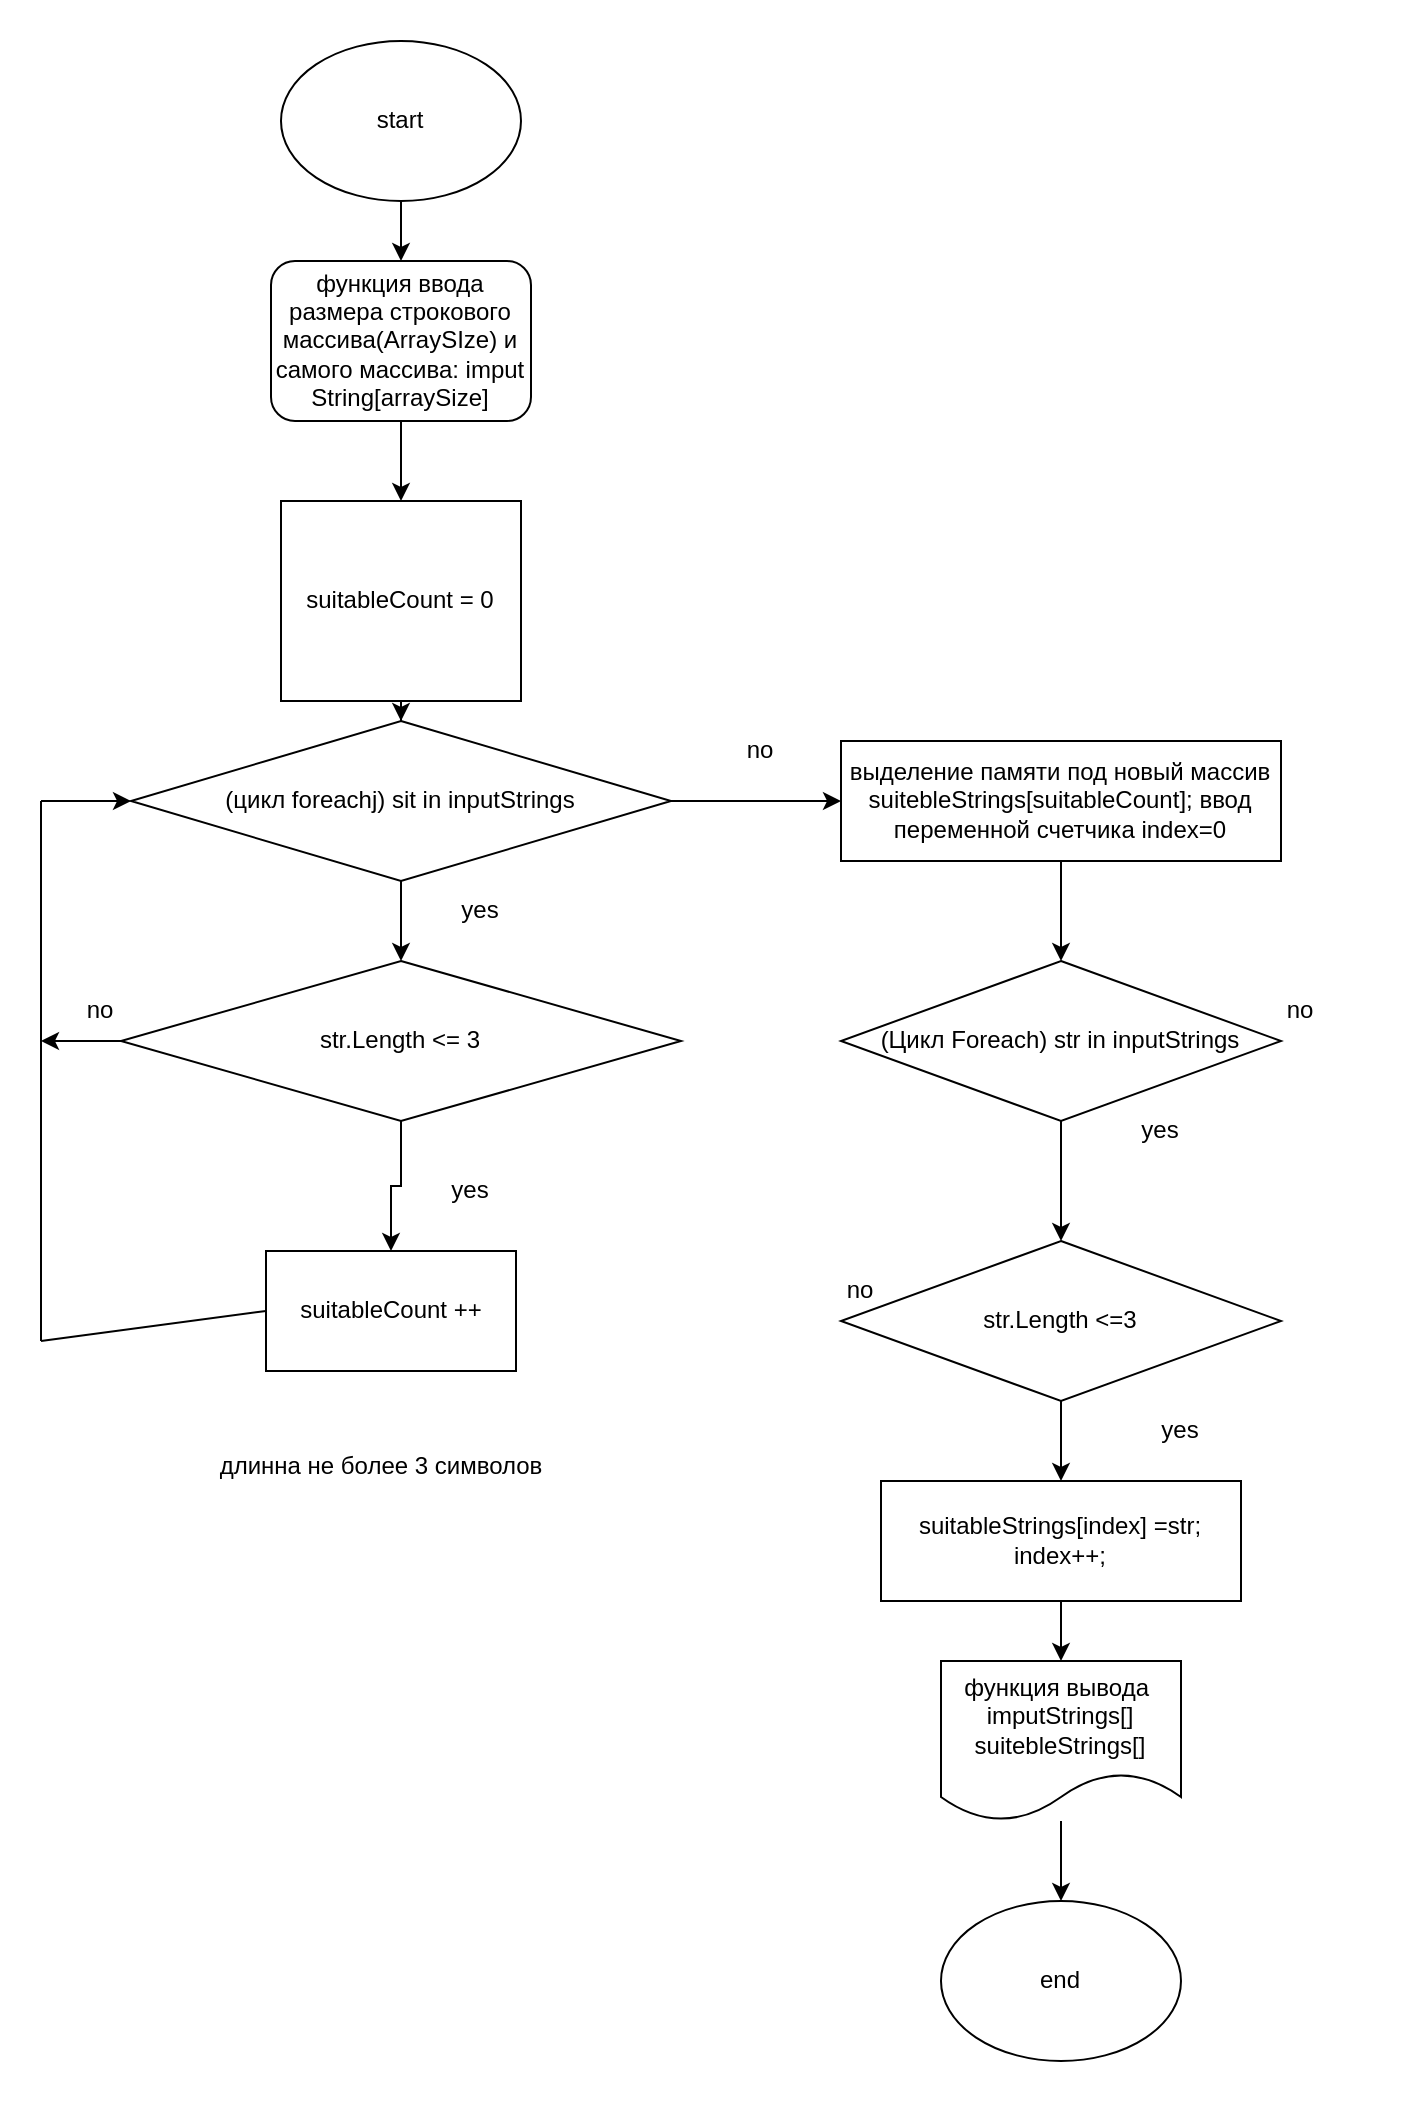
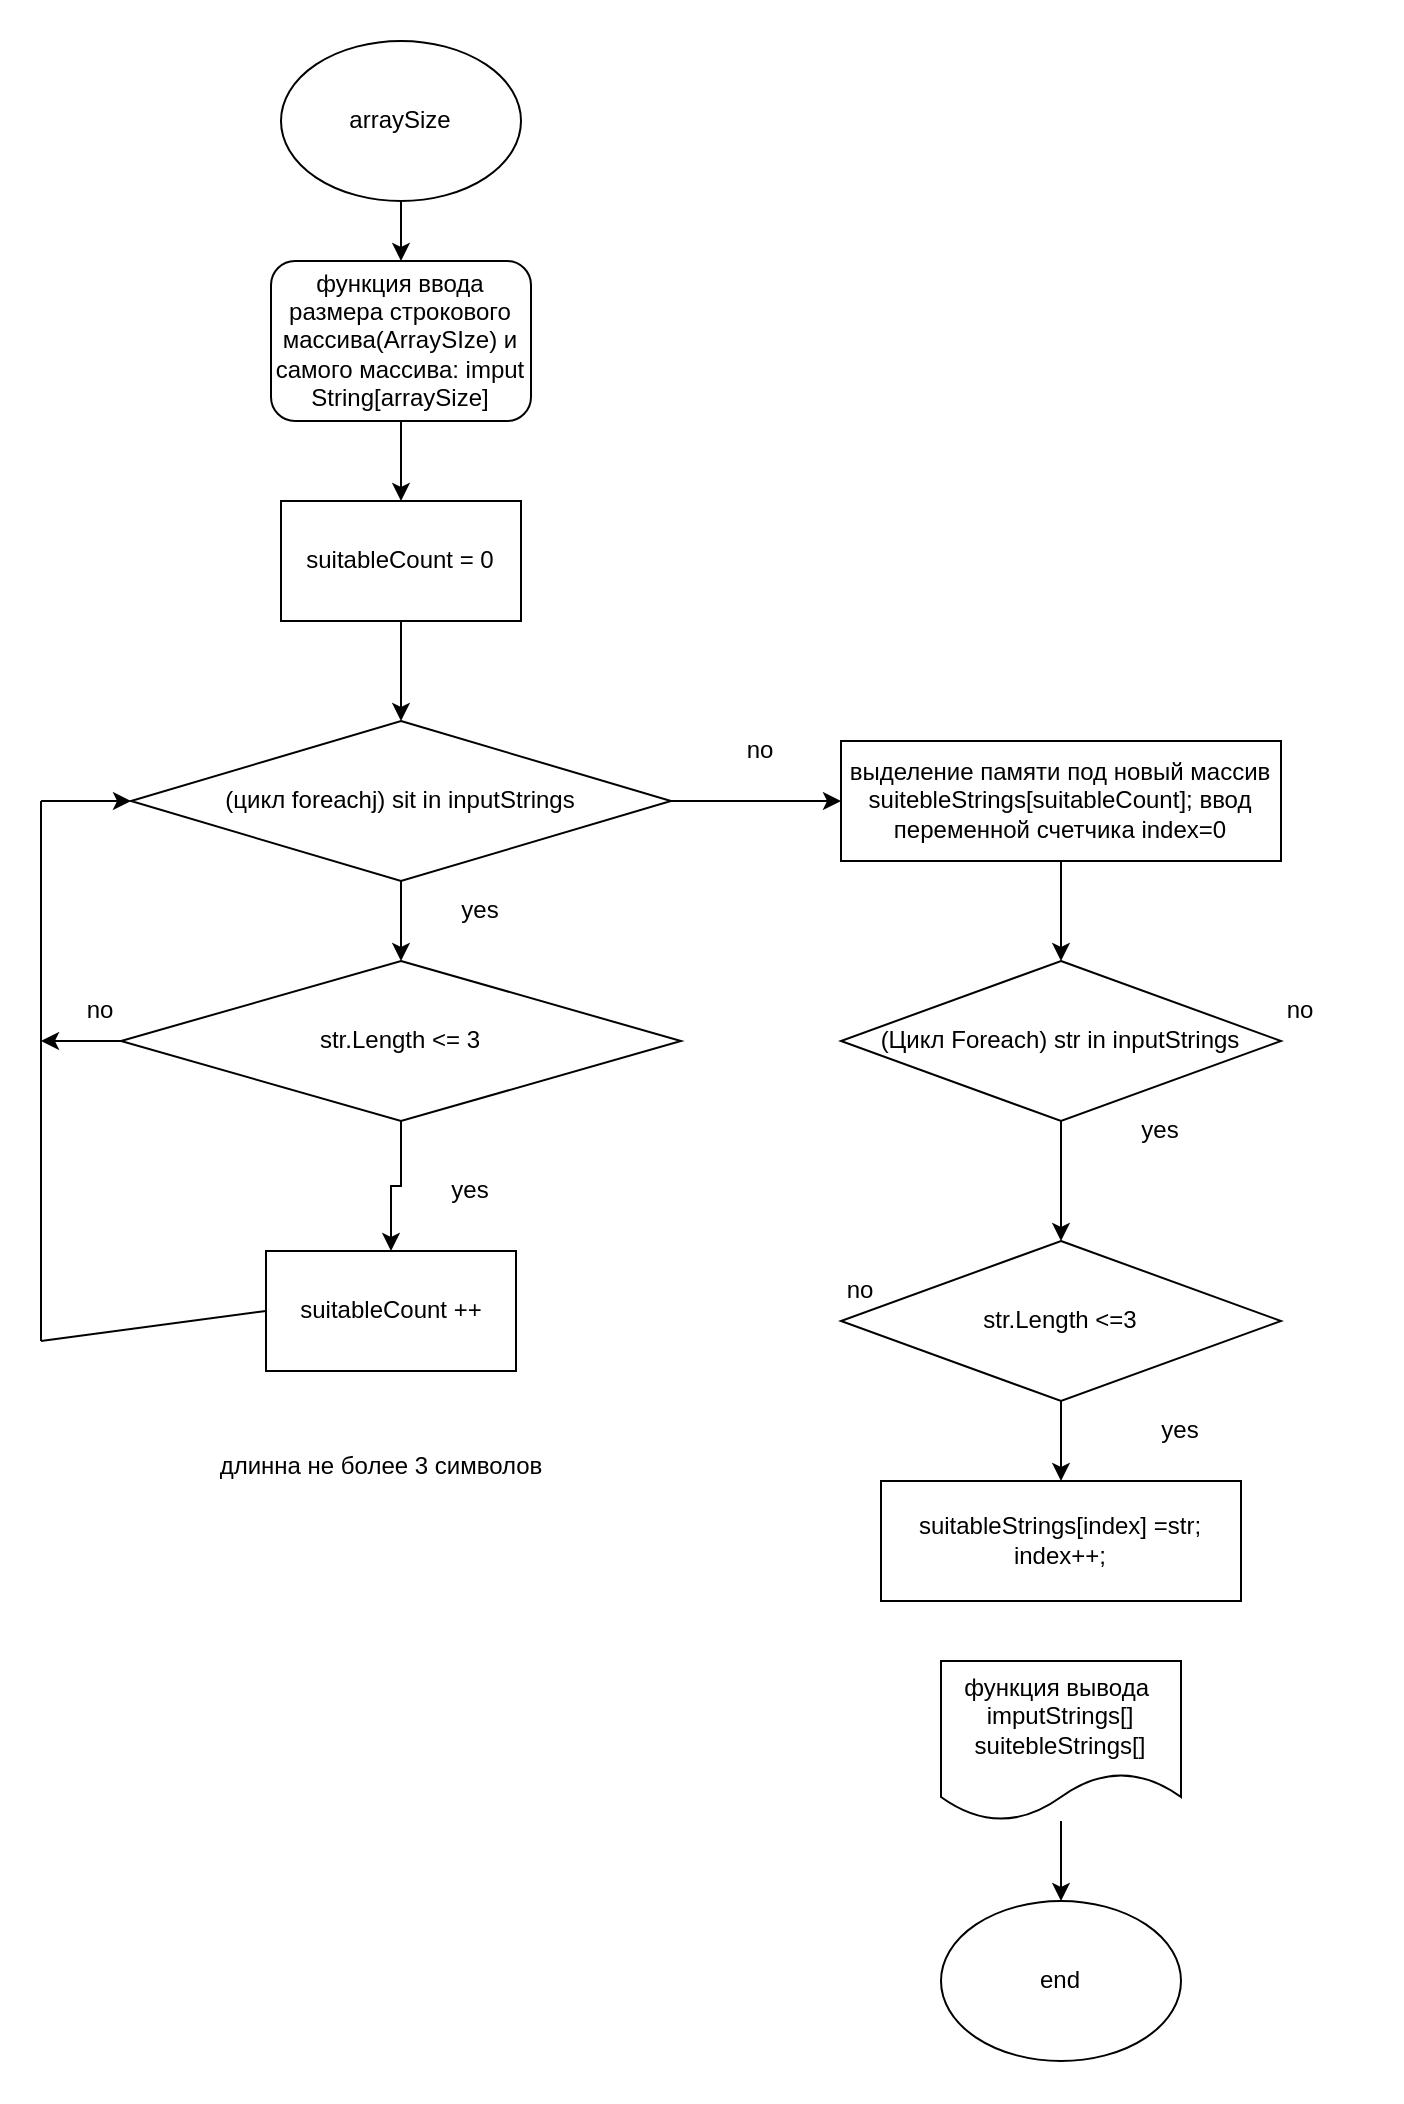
node "start": label "start" -> "arraySize"
node "suitableCount = 0": size 240x200 -> 240x120
edge "suitableStrings[index] =str; index++;" -> "функция вывода imputStrings[] suitebleStrings[]": removed
